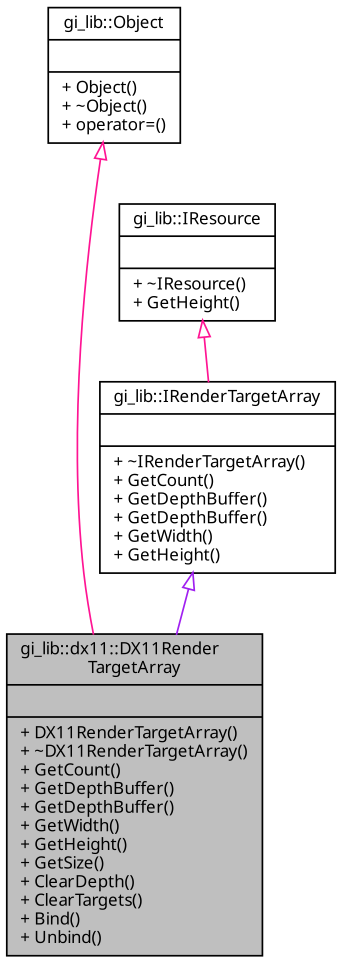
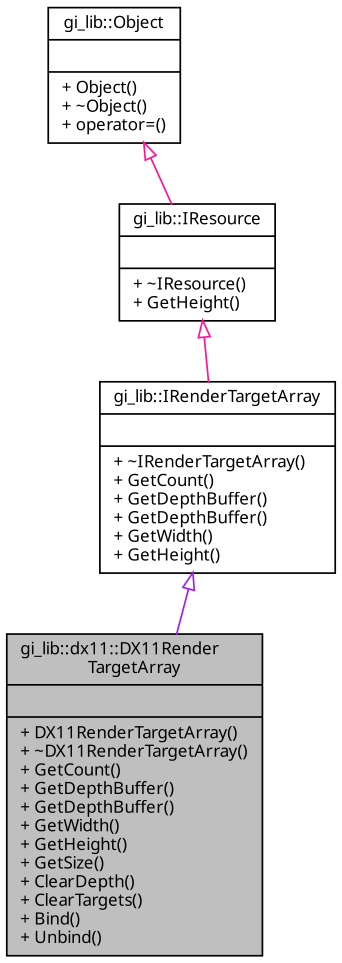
edge "gi_lib::dx11::DX11Render" -> "gi_lib::Object": now "gi_lib::IResource" -> "gi_lib::Object"
